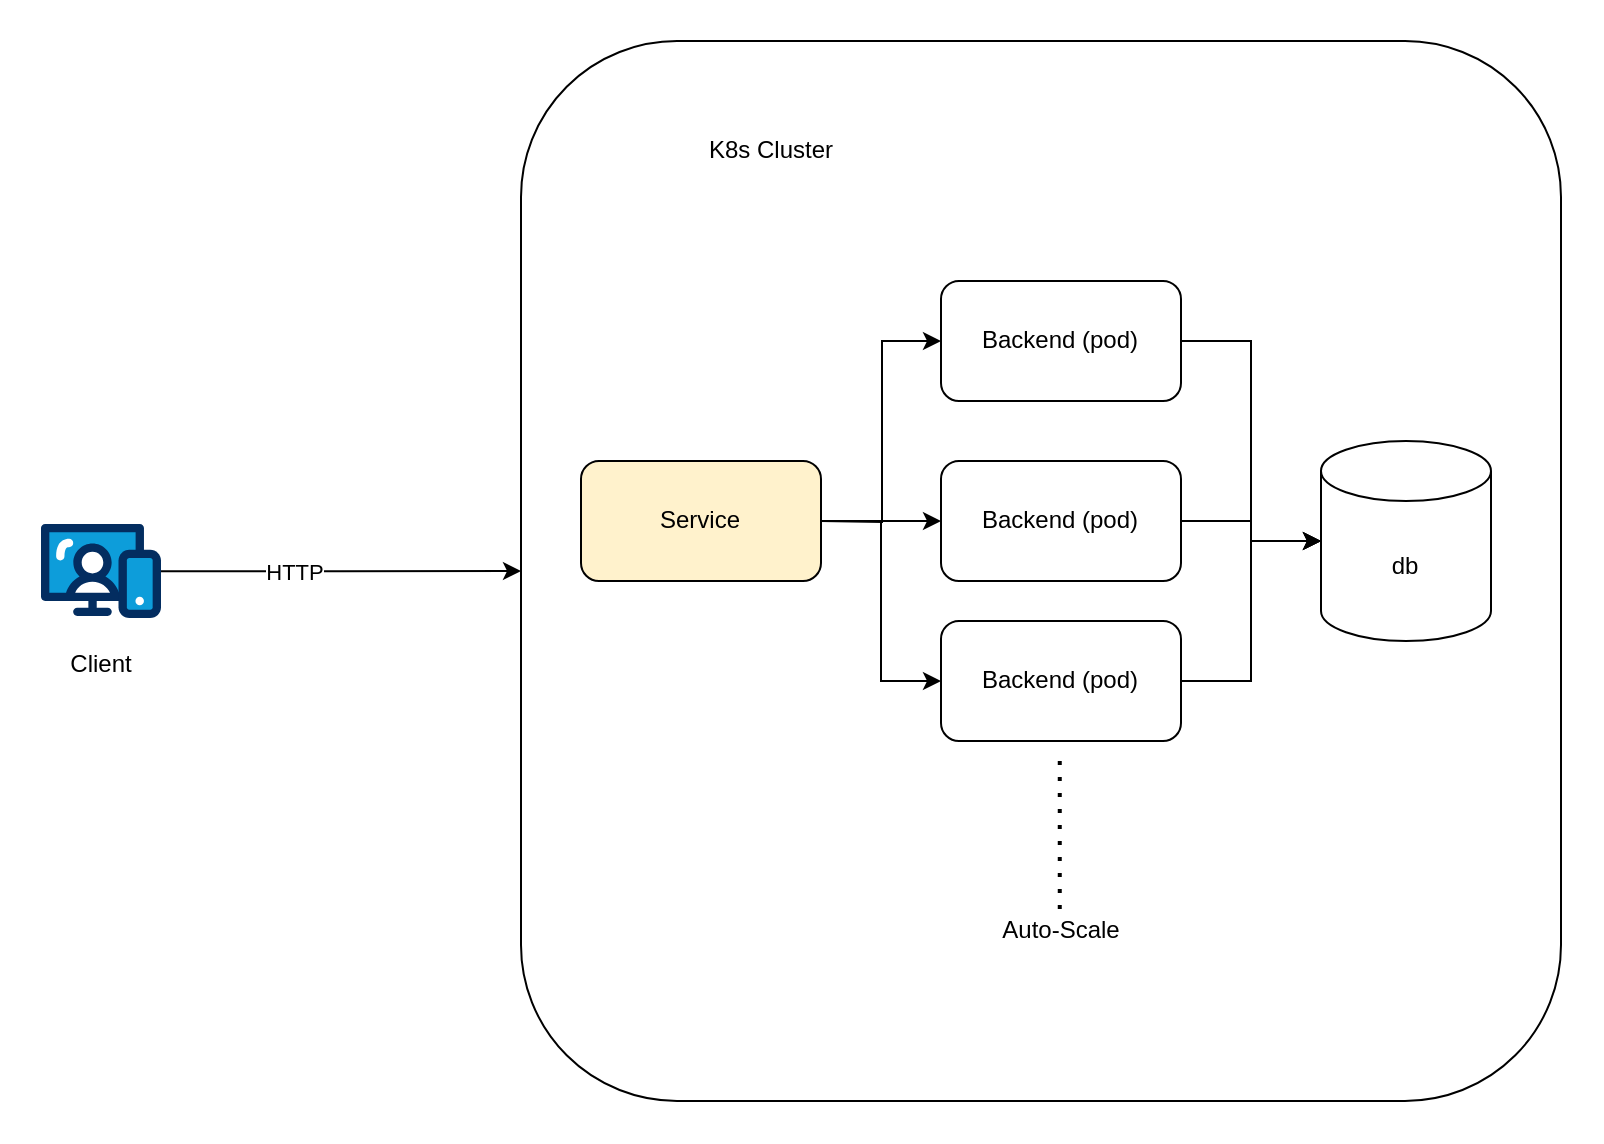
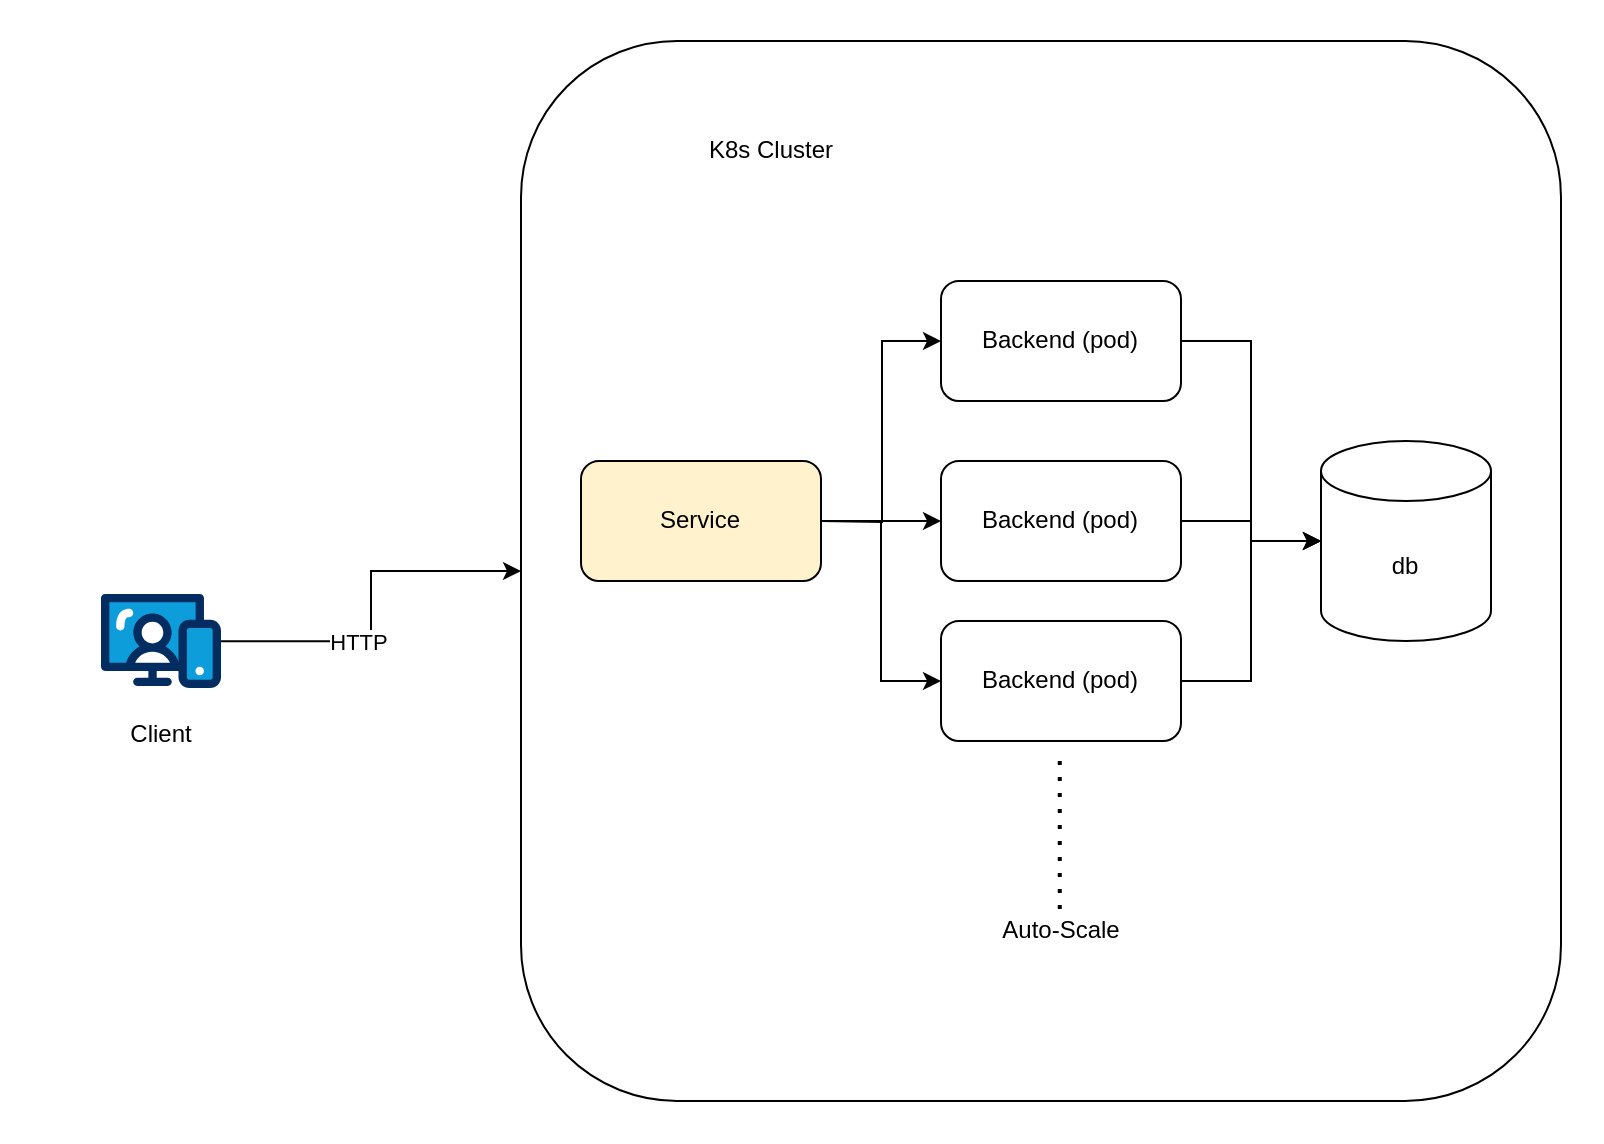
node "Client": moved (101, 571) -> (161, 641)
